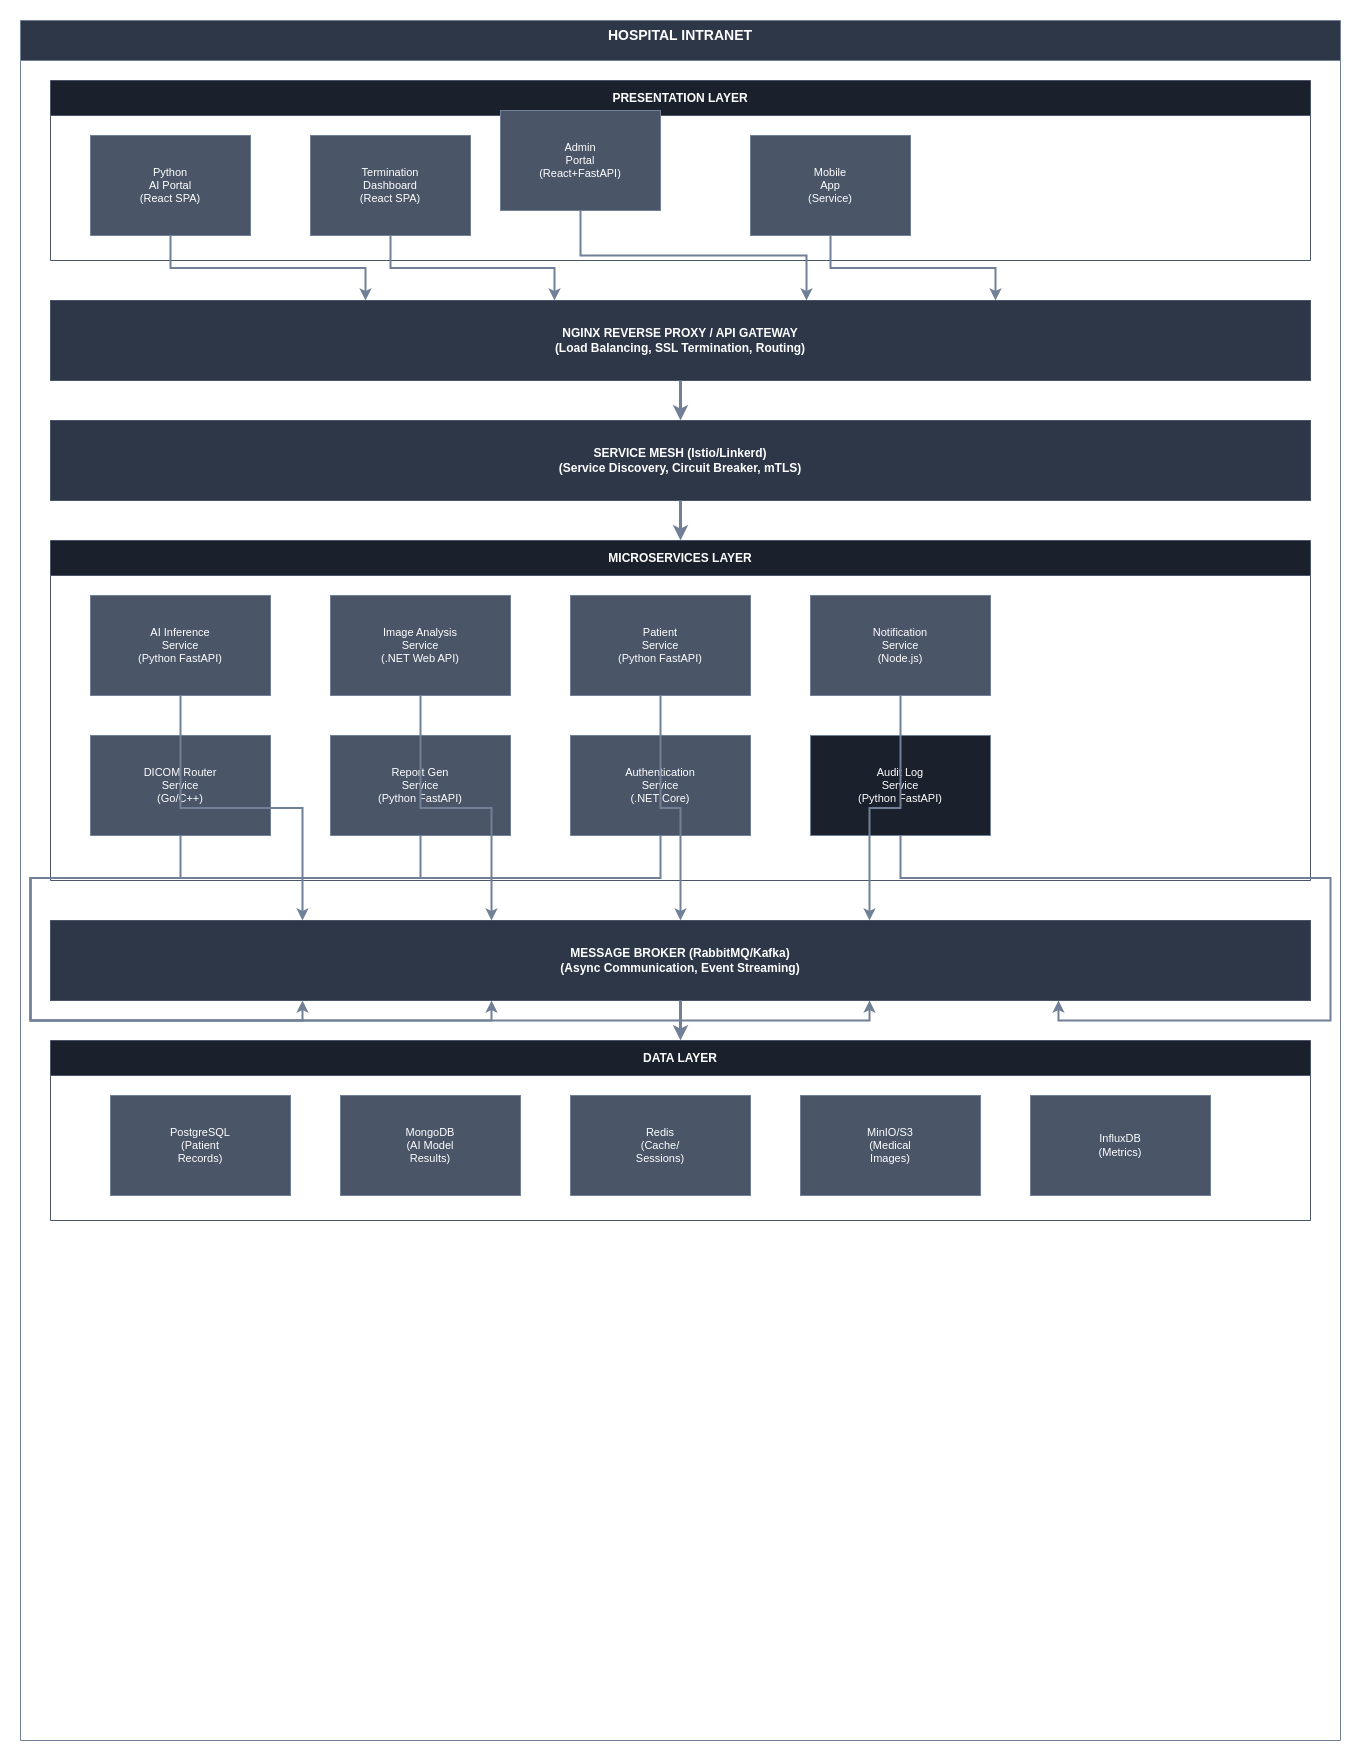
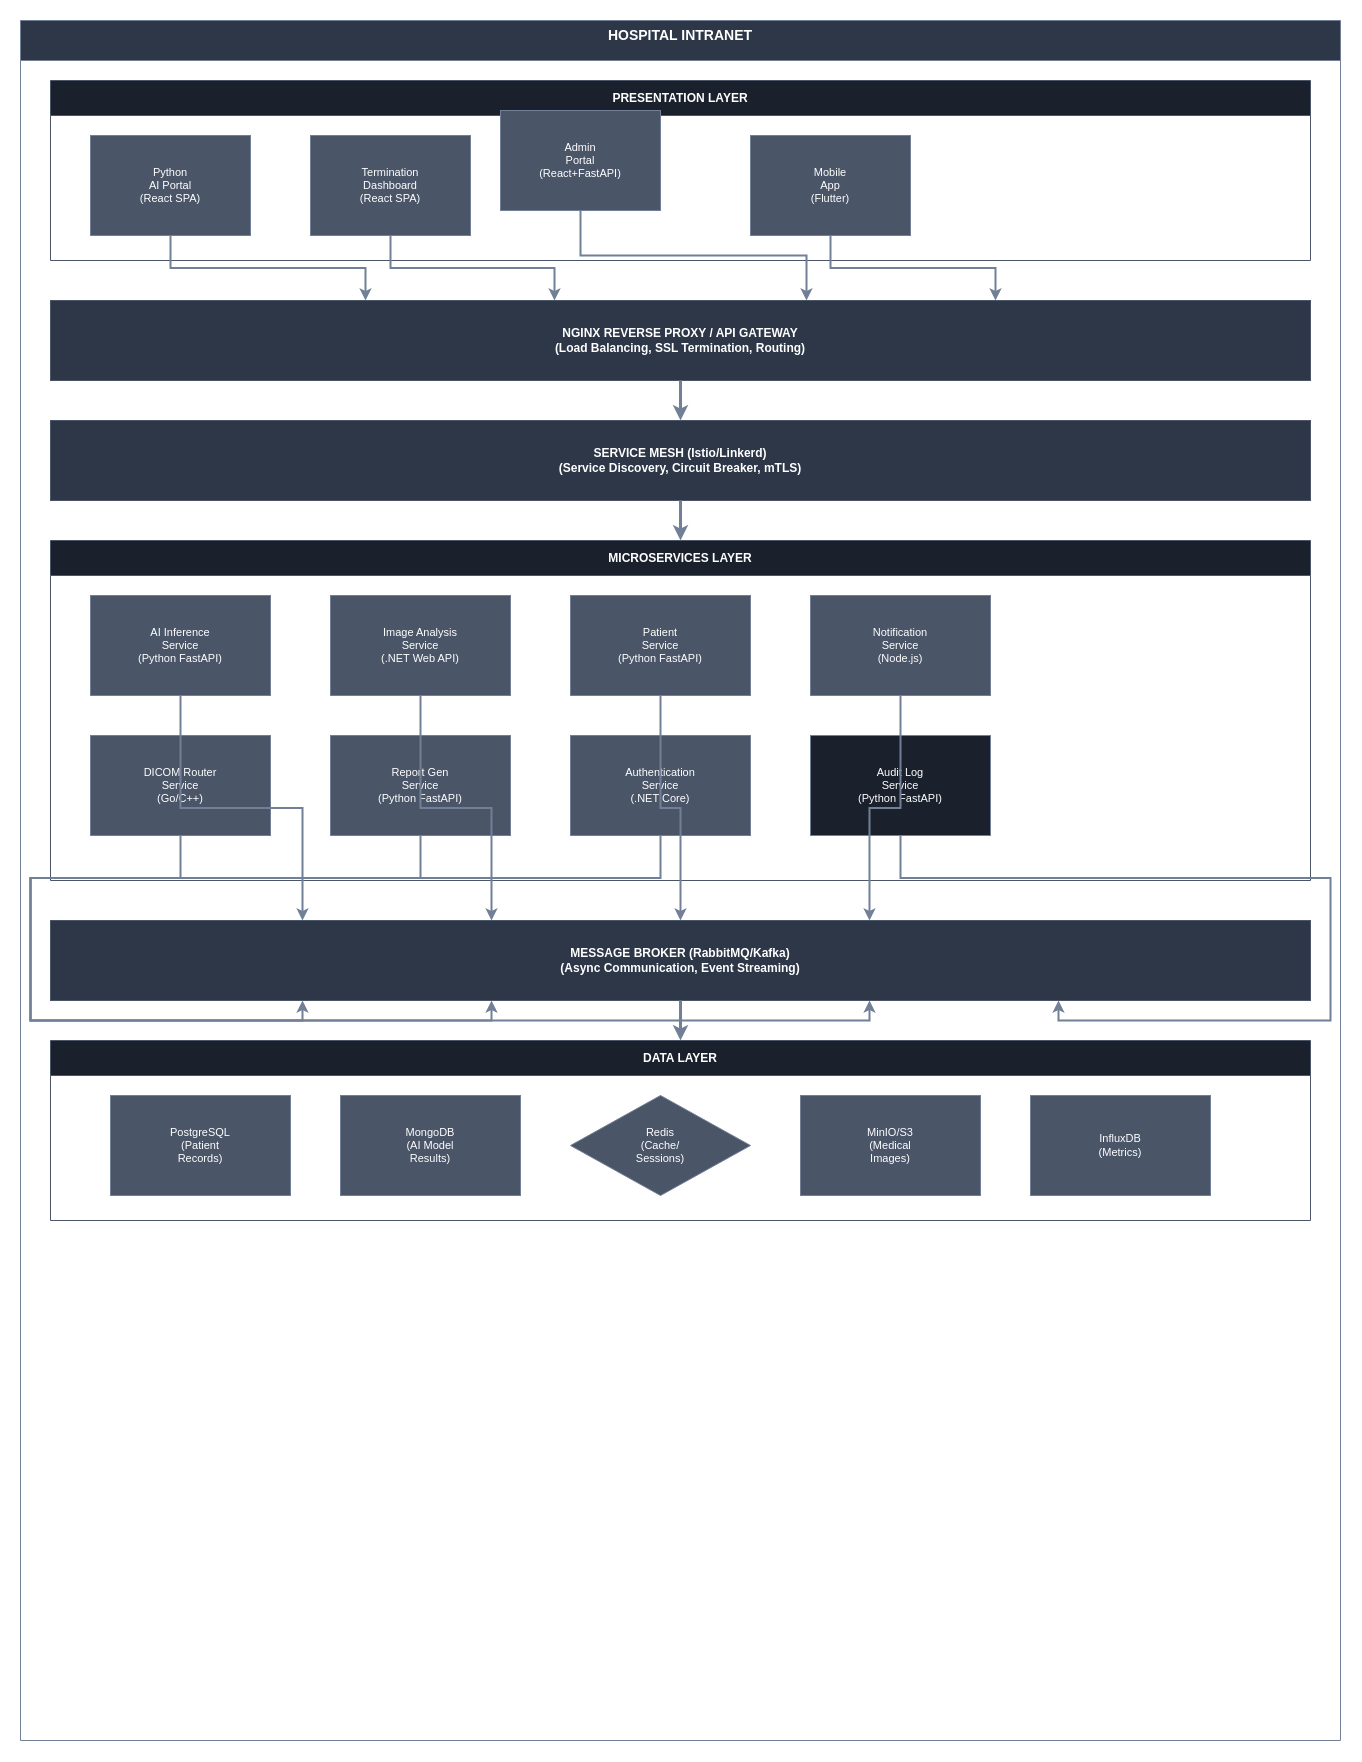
node "Mobile App (Service)": label "Mobile App (Service)" -> "Mobile App (Flutter)"
node "Redis (Cache/ Sessions)": shape rectangle -> diamond
